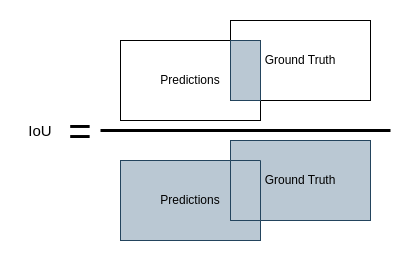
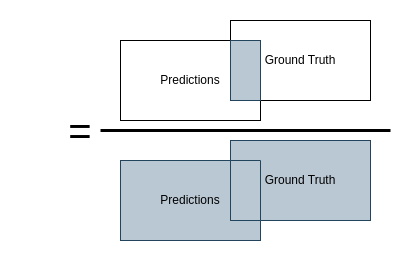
node "IoU": removed
